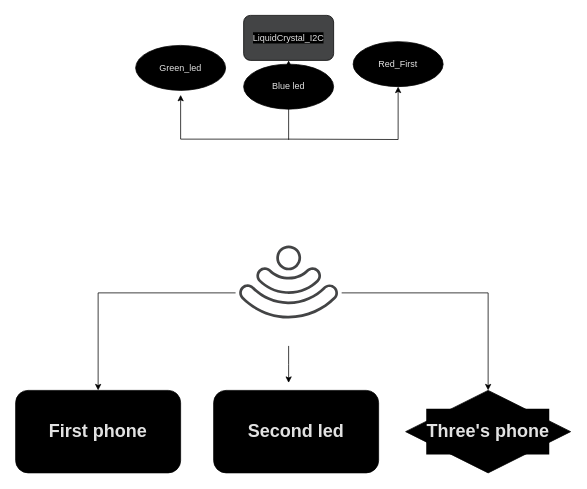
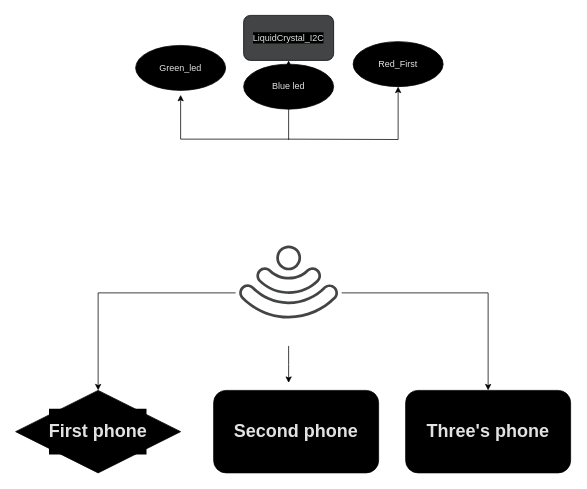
node "First phone": shape rounded rectangle -> diamond
node "Second led": label "Second led" -> "Second phone"
node "Three's phone": shape diamond -> rounded rectangle
